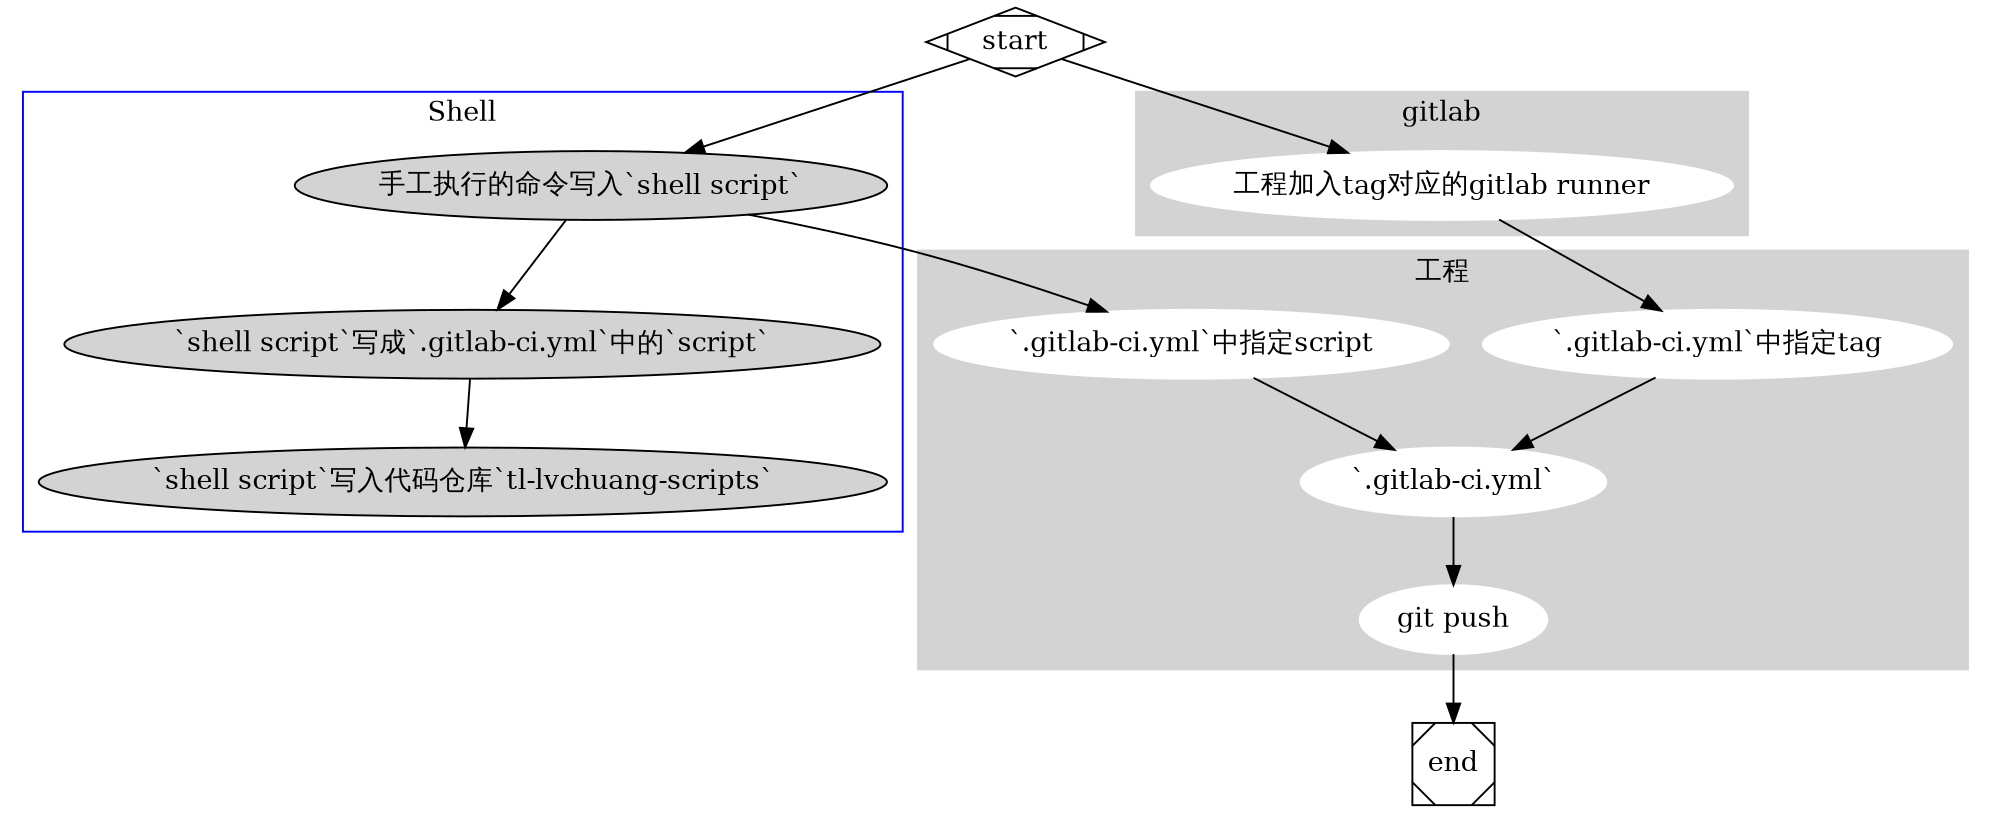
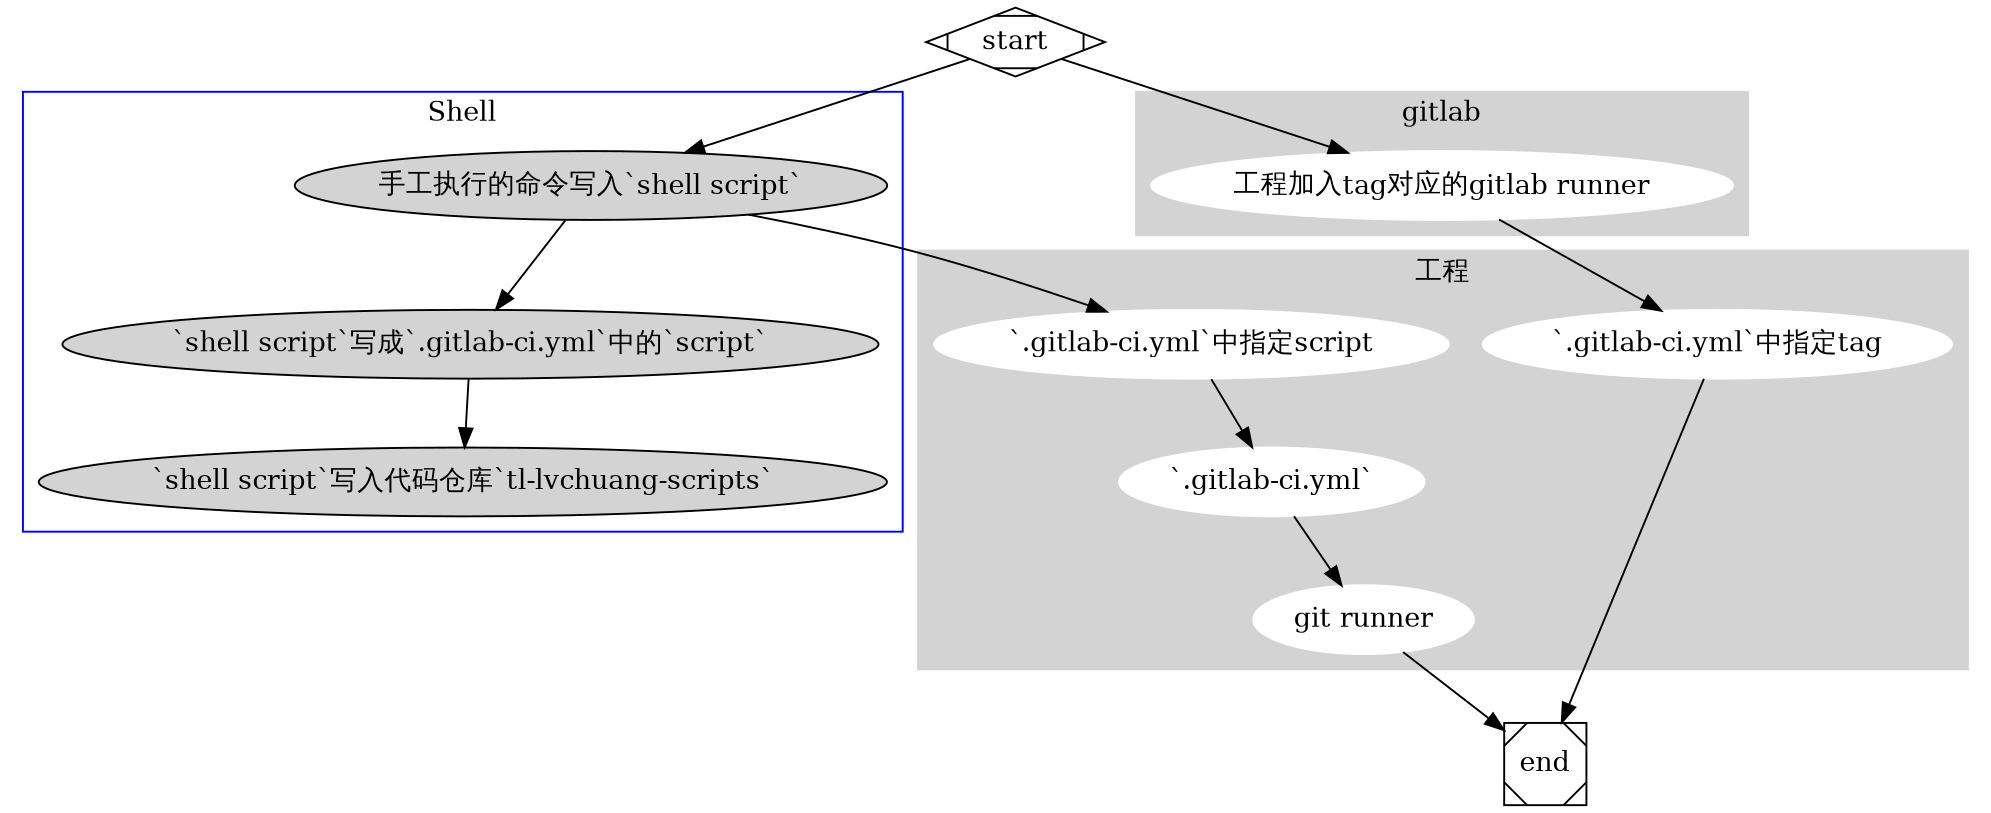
edge "`.gitlab-ci.yml`中指定tag" -> "`.gitlab-ci.yml`": now "`.gitlab-ci.yml`中指定tag" -> "end"
node "git push": label "git push" -> "git runner"
